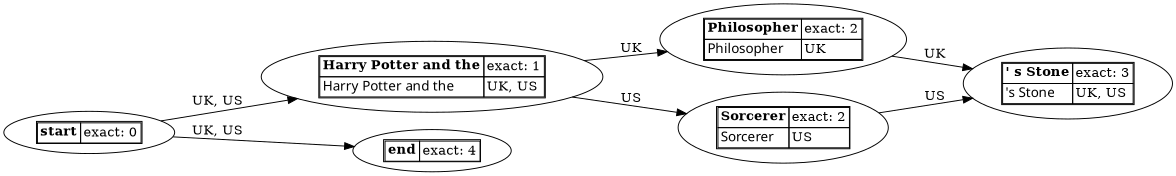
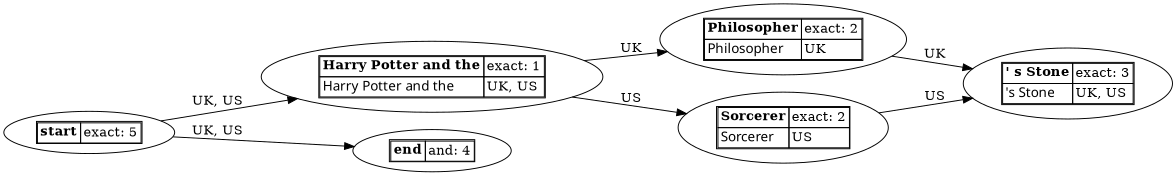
node "start": text "exact: 0" -> "exact: 5"
node "end": text "exact: 4" -> "and: 4"
